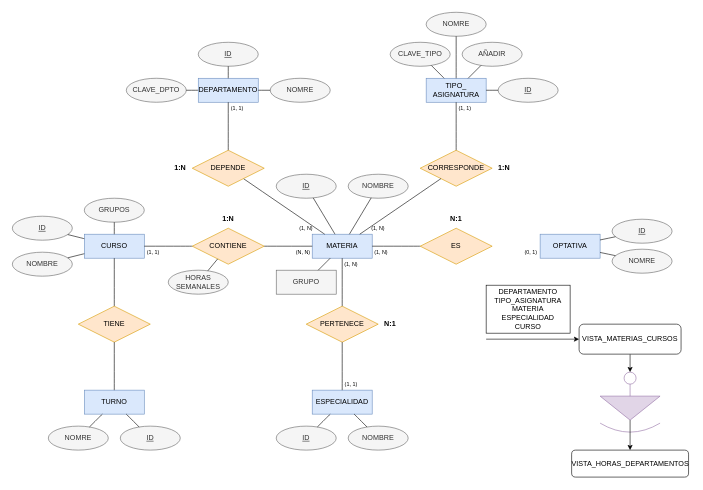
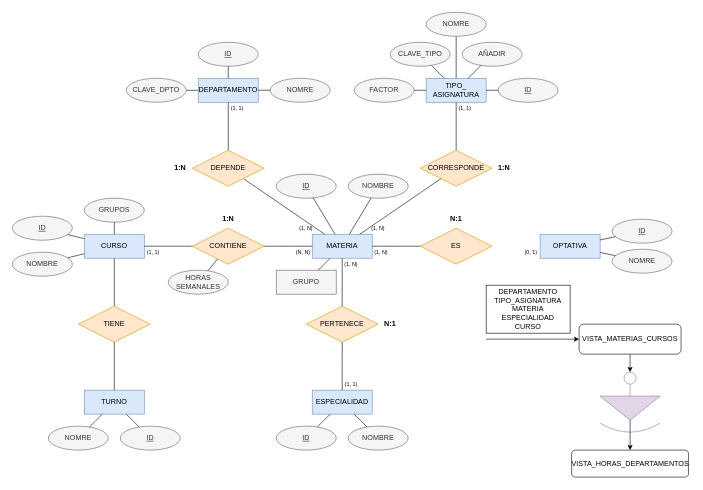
node "FACTOR": added
edge "FACTOR" -- "TIPO_ ASIGNATURA": added
